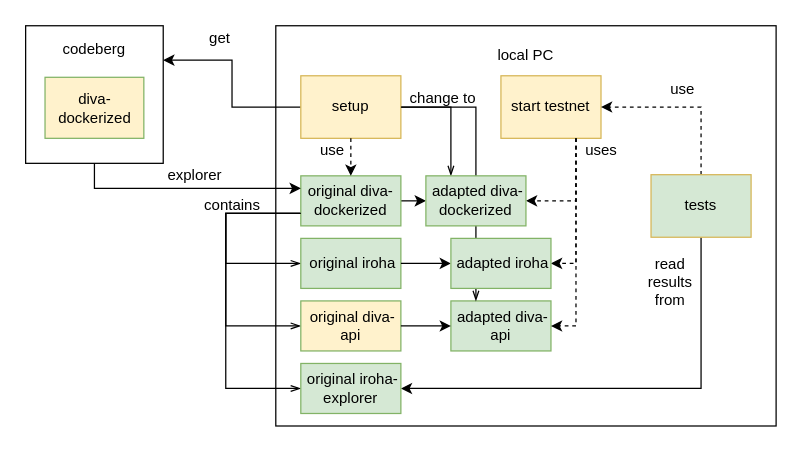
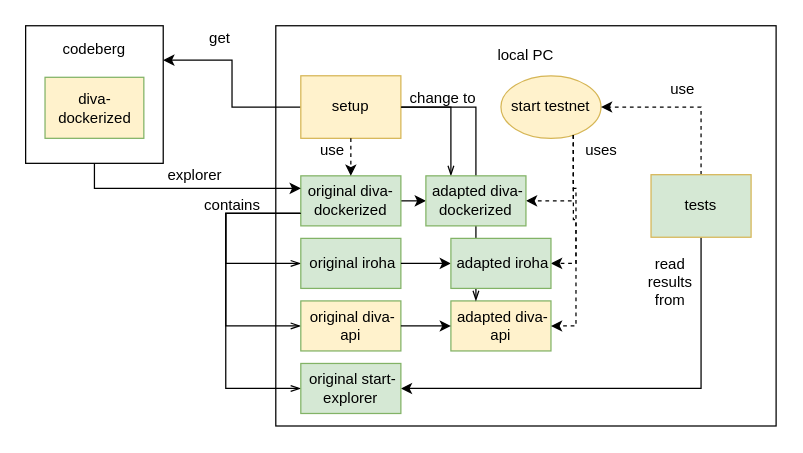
node "start testnet": shape rectangle -> ellipse
node "adapted diva-api": fillcolor #d5e8d4 -> #fff2cc
node "original iroha-explorer": label "original iroha-explorer" -> "original start-explorer"
